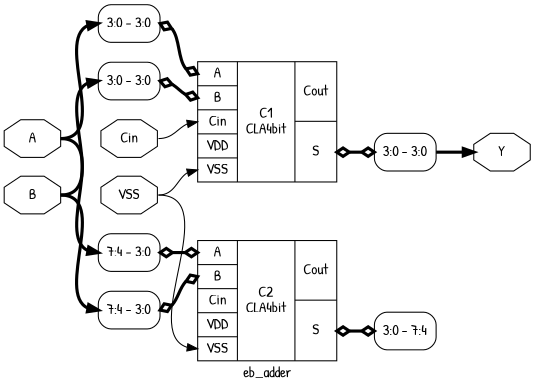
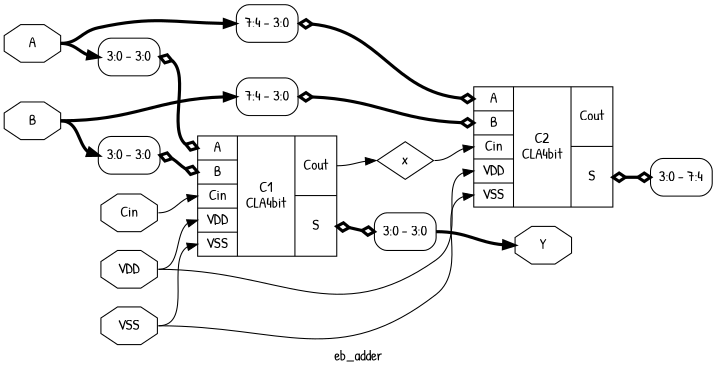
node "x": added
node "VDD": added
